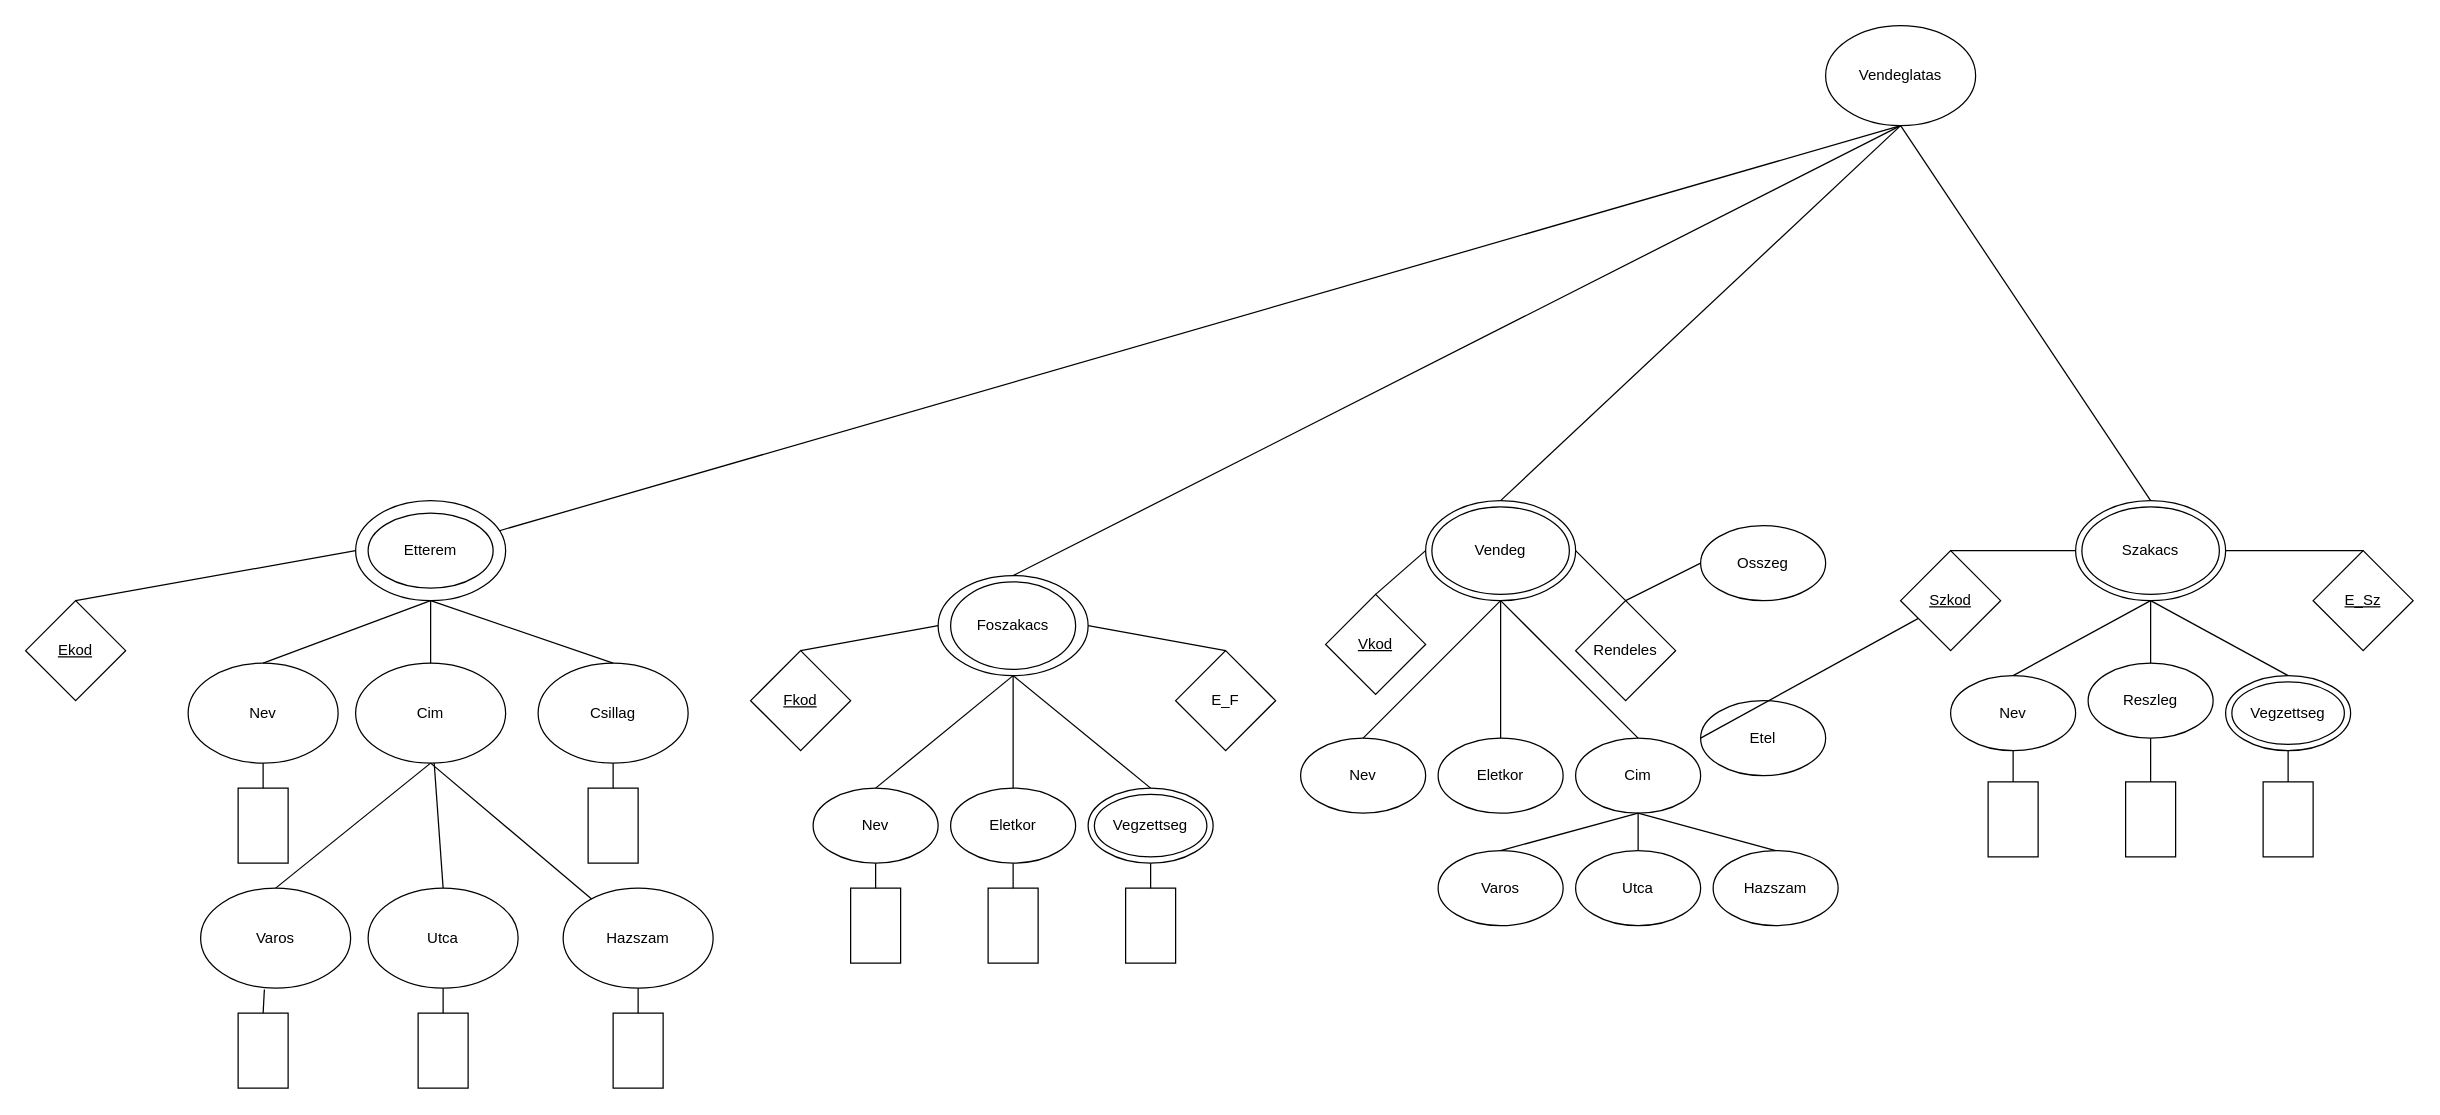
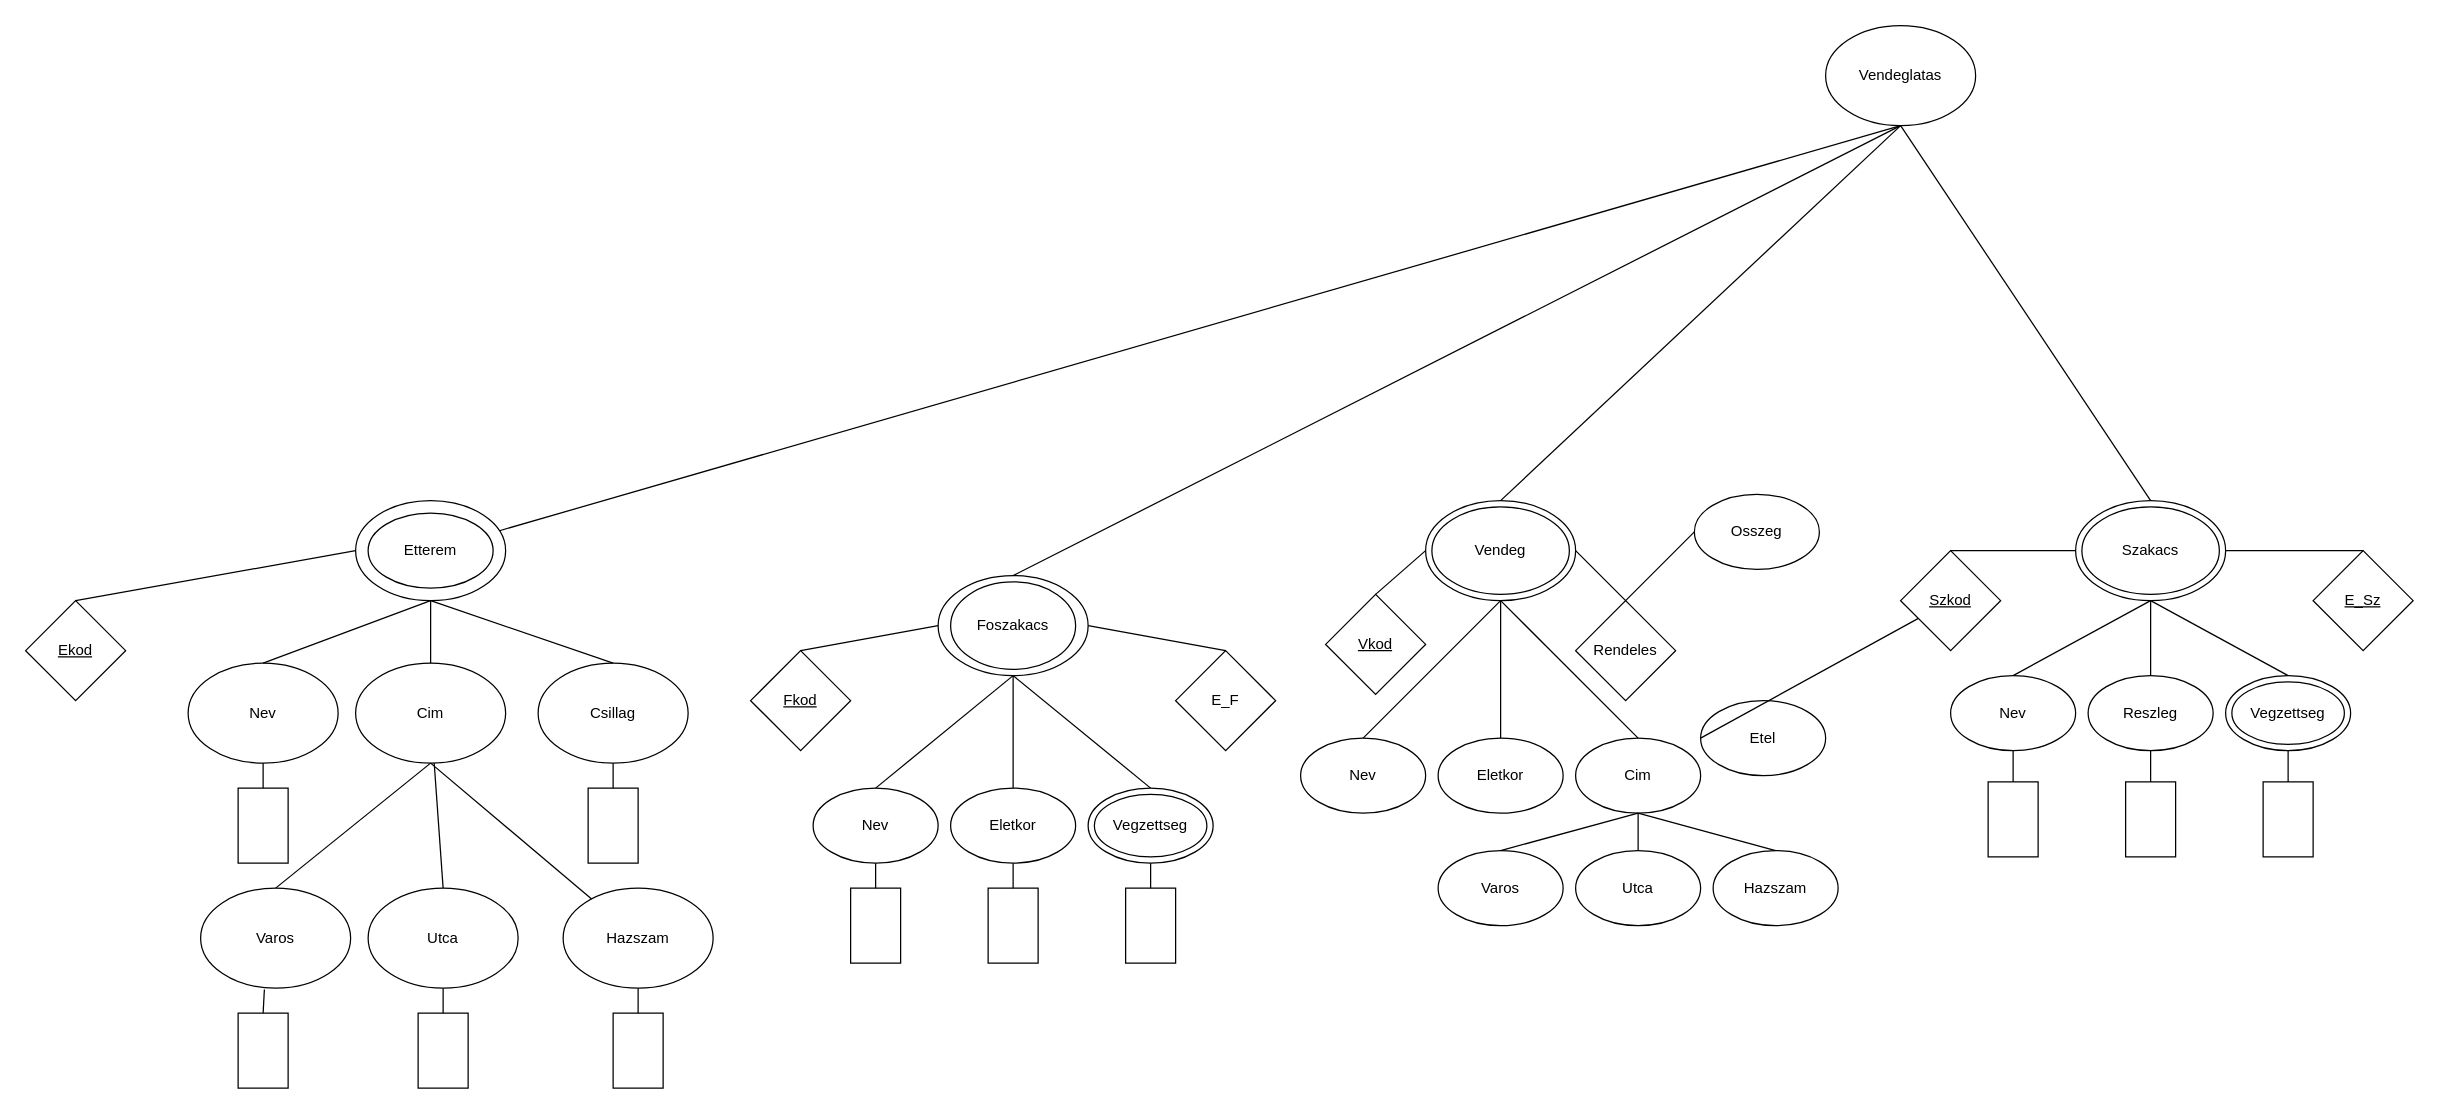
node "Osszeg": moved (1763, 563) -> (1757, 532)
node "Reszleg": moved (2151, 701) -> (2151, 713)
